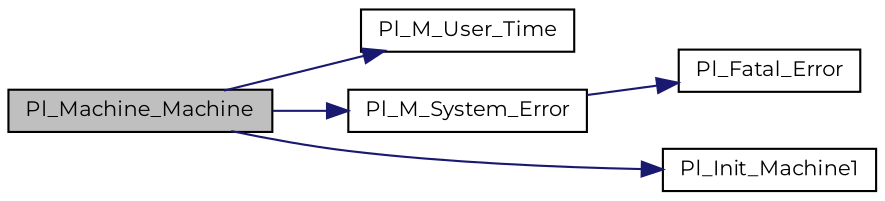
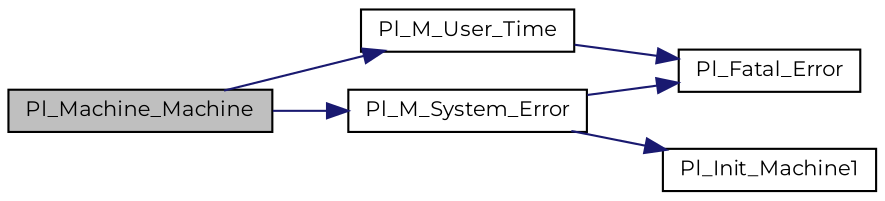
edge "Pl_M_User_Time" -> "Pl_Fatal_Error": added
edge "Pl_Machine_Machine" -> "Pl_Init_Machine1": now "Pl_M_System_Error" -> "Pl_Init_Machine1"
